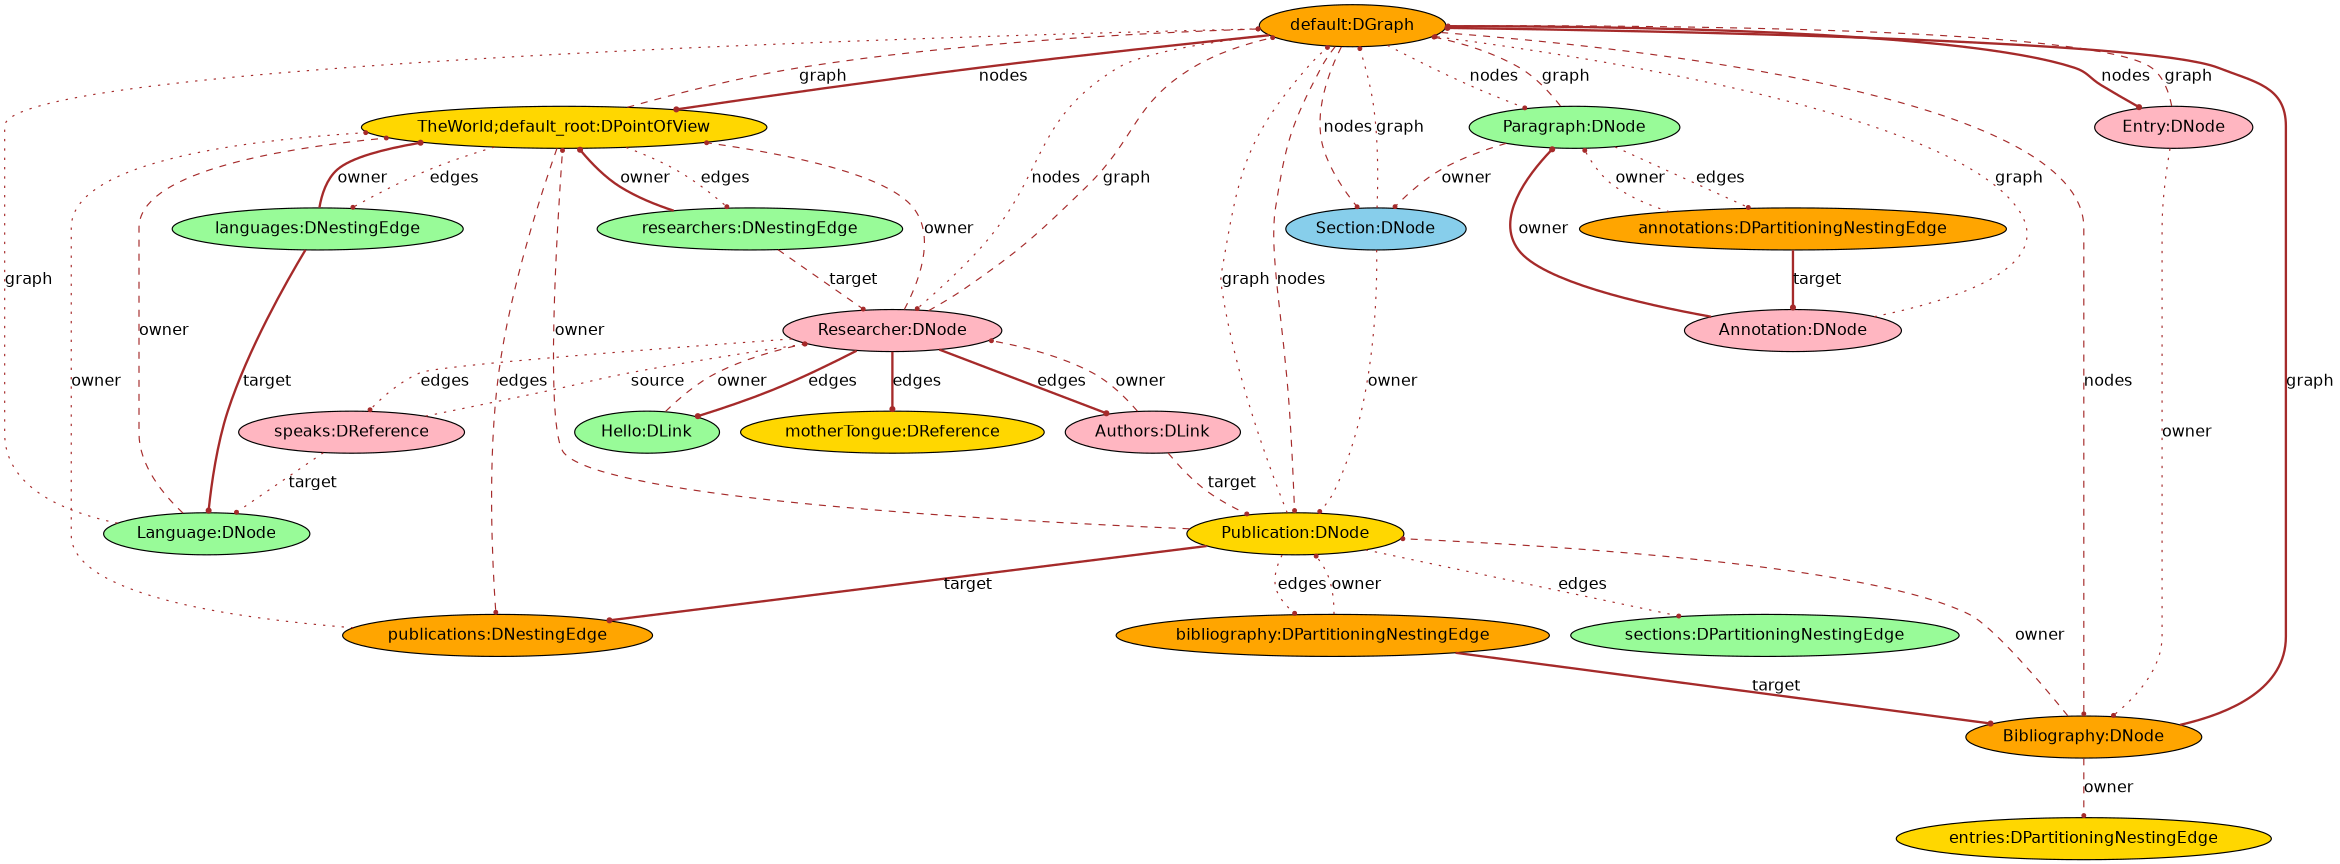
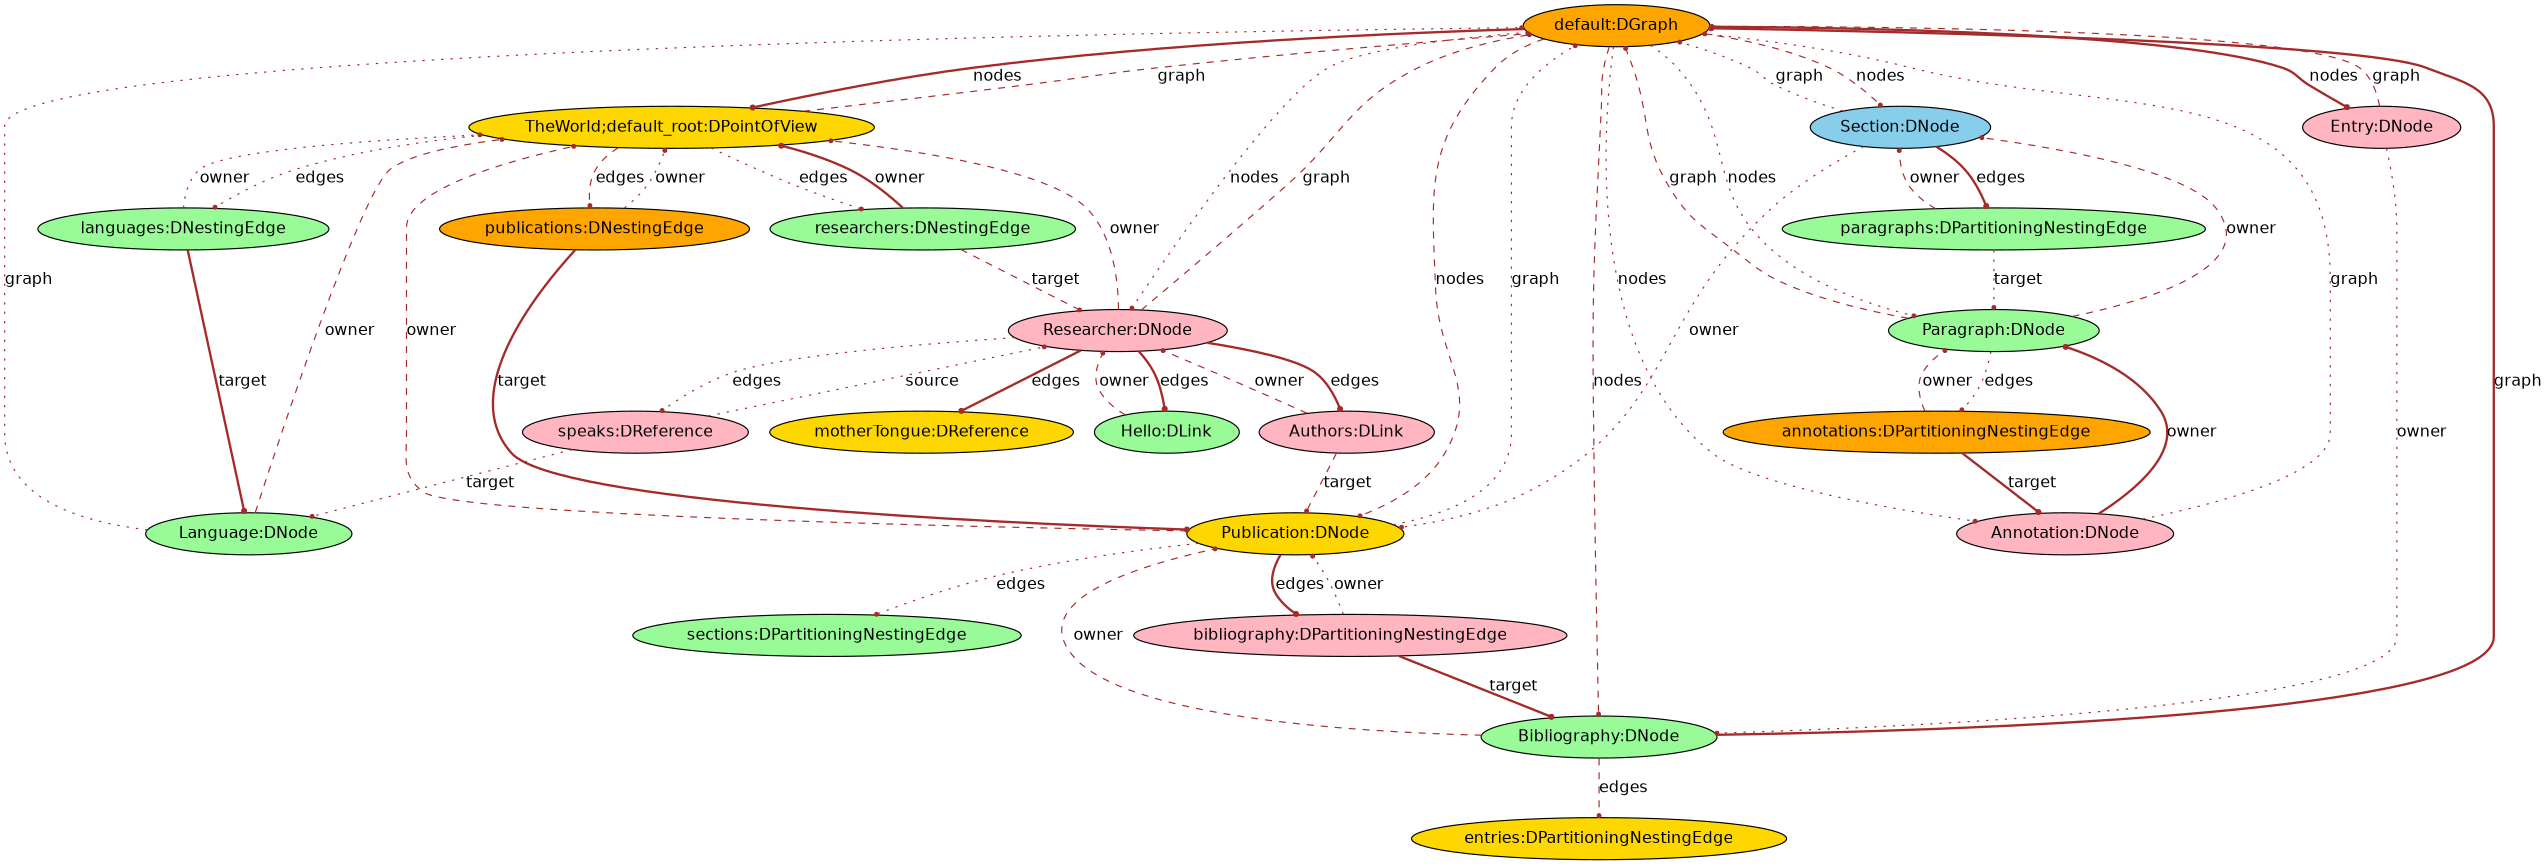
edge "languages:DNestingEdge" -> "TheWorld;default_root:DPointOfView": style bold -> dotted
edge "annotations:DPartitioningNestingEdge" -> "Paragraph:DNode": style dotted -> dashed
node "paragraphs:DPartitioningNestingEdge": added
edge "default:DGraph" -> "Annotation:DNode": added, label "nodes"
edge "Publication:DNode" -> "publications:DNestingEdge": reversed
edge "Publication:DNode" -> "bibliography:DPartitioningNestingEdge": style dotted -> bold
node "bibliography:DPartitioningNestingEdge": fillcolor orange -> lightpink
node "Bibliography:DNode": fillcolor orange -> palegreen
edge "Bibliography:DNode" -> "entries:DPartitioningNestingEdge": label "owner" -> "edges"
